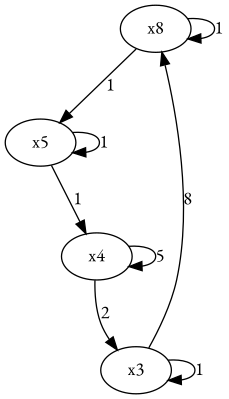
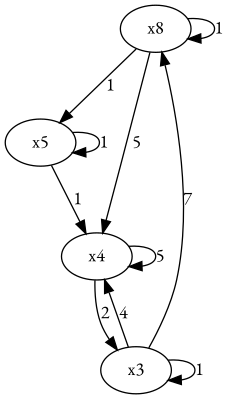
edge "x8" -> "x4": added, label "5"
edge "x3" -> "x8": label "8" -> "7"
edge "x3" -> "x4": added, label "4"
